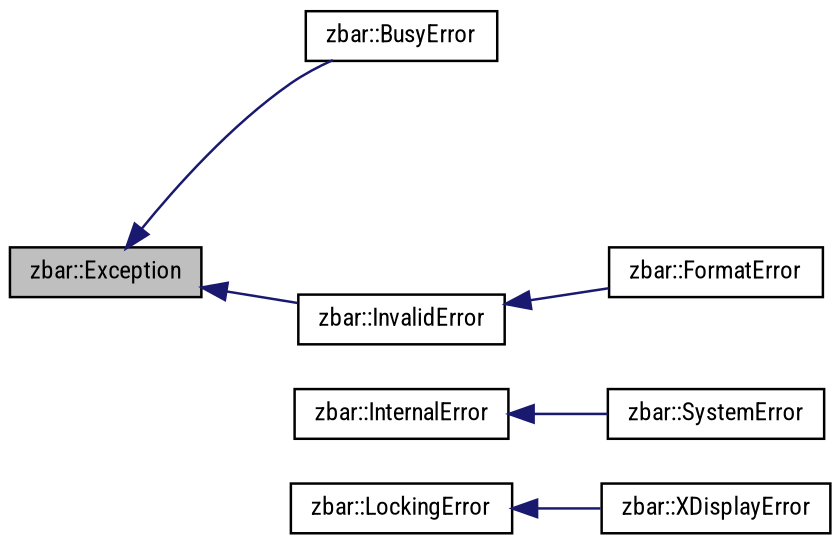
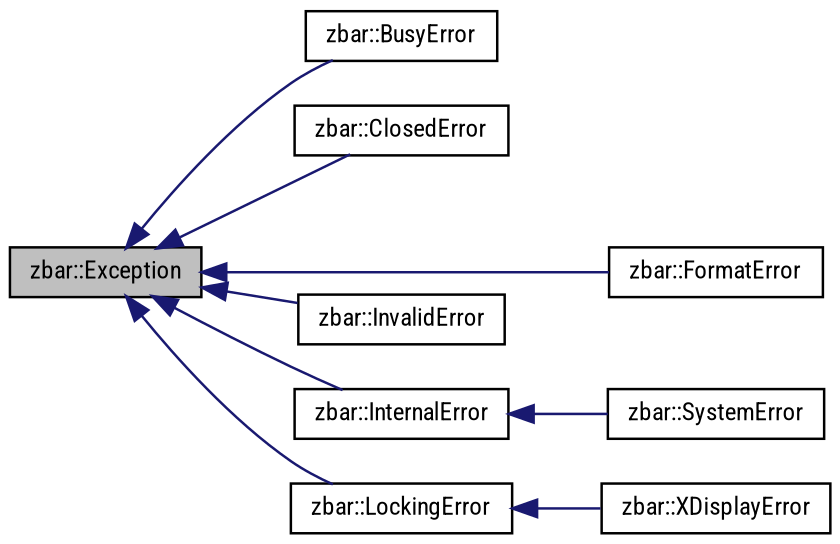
node "zbar::ClosedError": added
edge "zbar::FormatError" -> "zbar::InvalidError": now "zbar::FormatError" -> "zbar::Exception"
edge "zbar::InternalError" -> "zbar::Exception": added
edge "zbar::LockingError" -> "zbar::Exception": added
